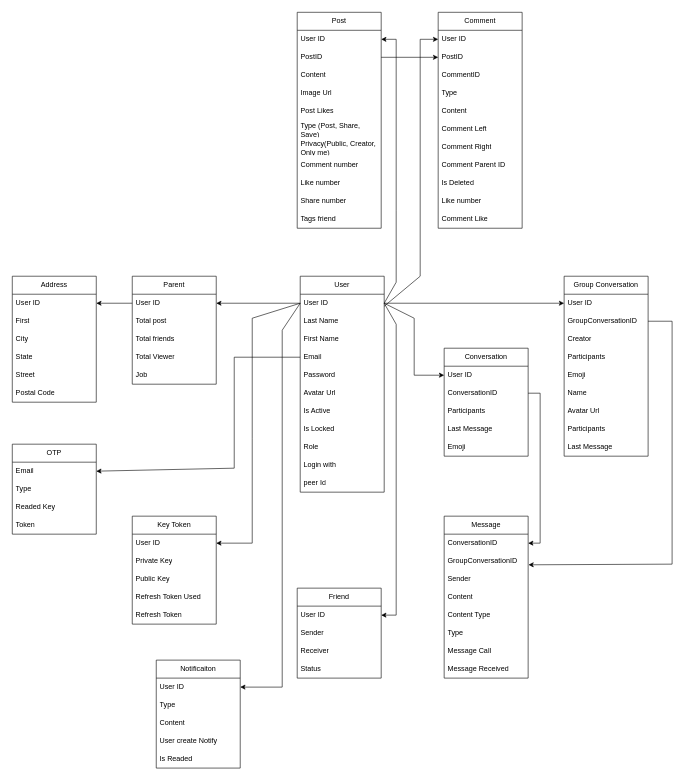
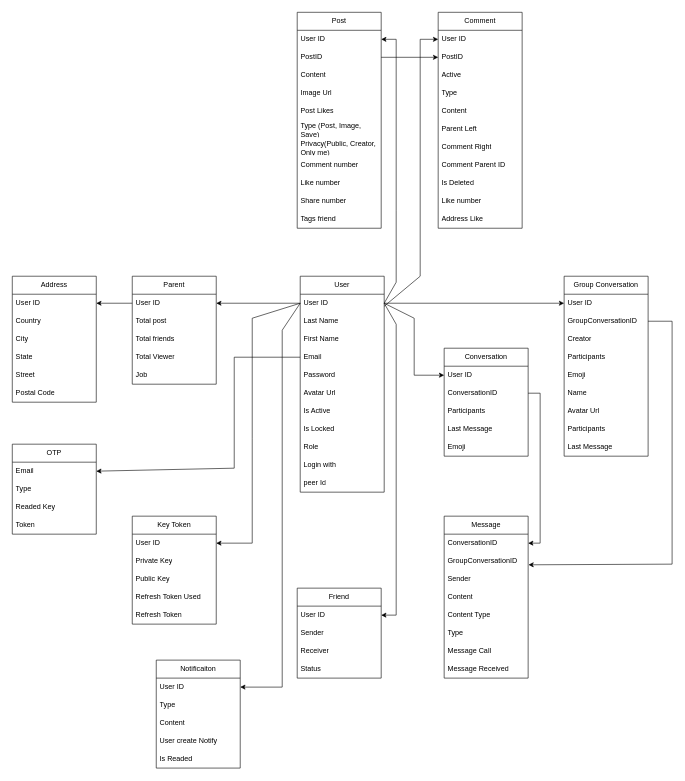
node "CommentID": label "CommentID" -> "Active"
node "Type (Post, Share, Save)": label "Type (Post, Share, Save)" -> "Type (Post, Image, Save)"
node "Comment Left": label "Comment Left" -> "Parent Left"
node "Comment Like": label "Comment Like" -> "Address Like"
node "First": label "First" -> "Country"
